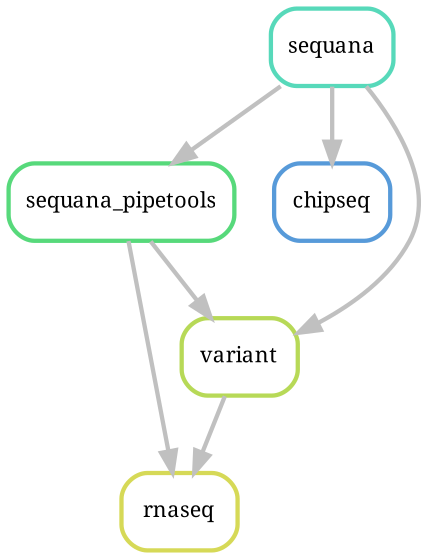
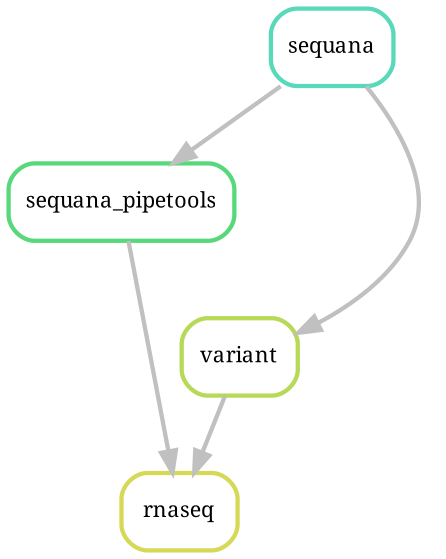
node "chipseq": removed
edge "sequana_pipetools" -> "variant": removed
